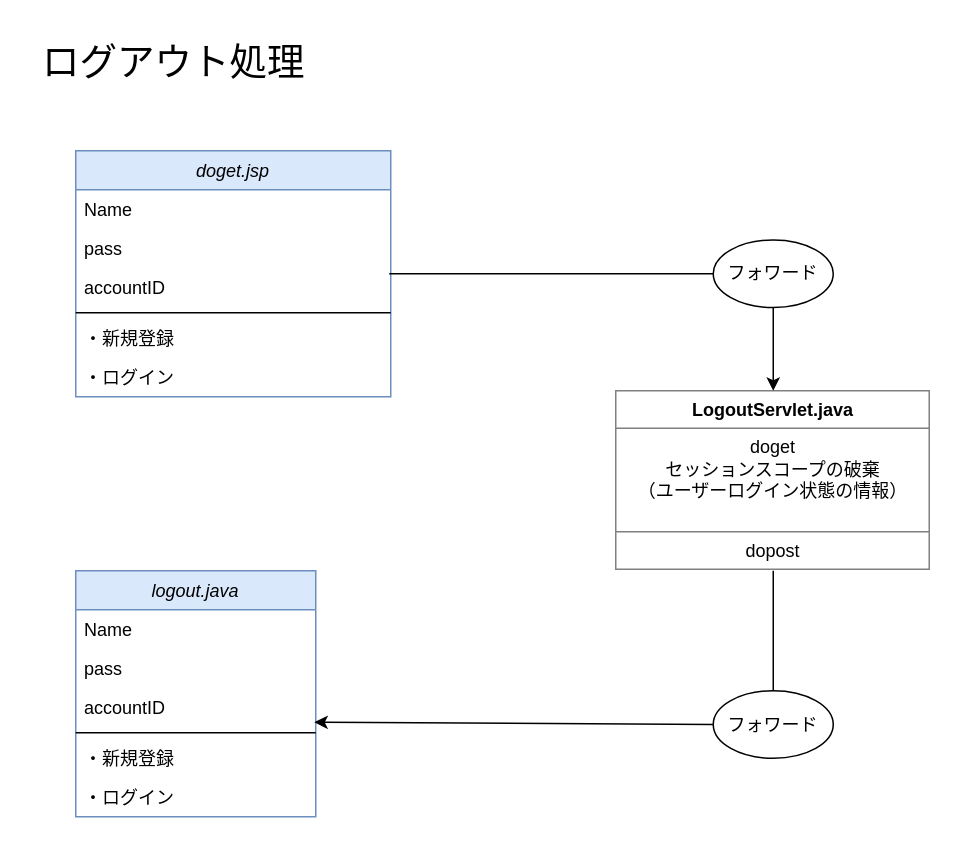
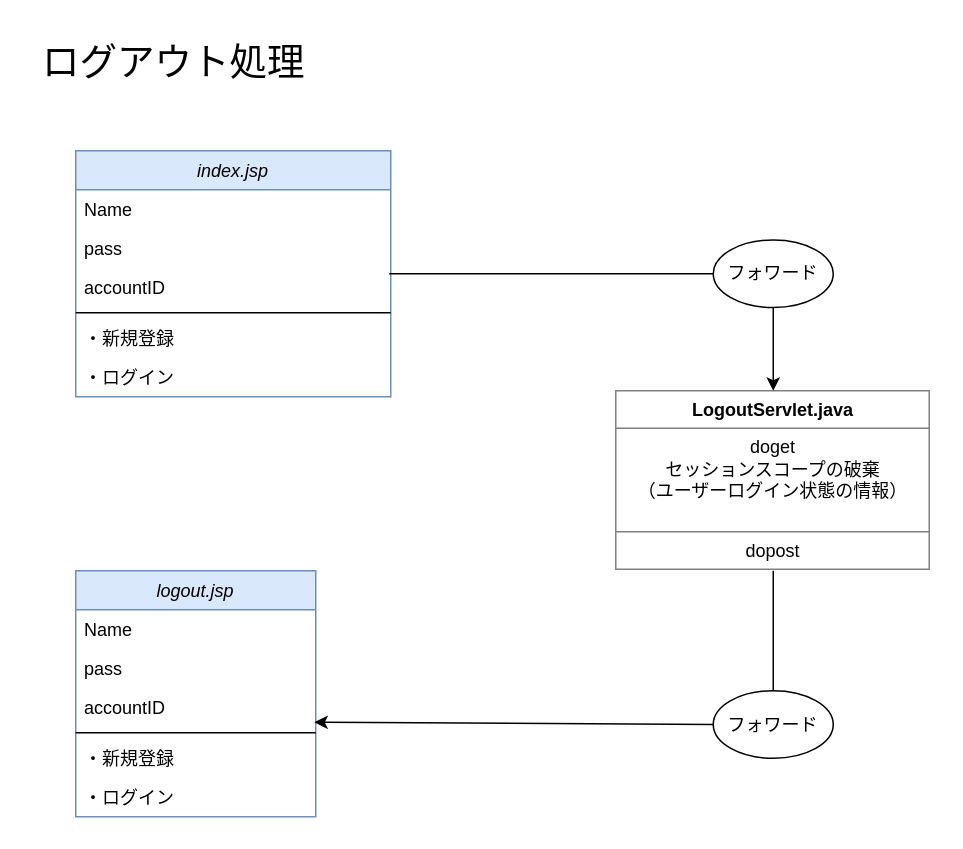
node "doget.jsp": label "doget.jsp" -> "index.jsp"
node "logout.java": label "logout.java" -> "logout.jsp"
